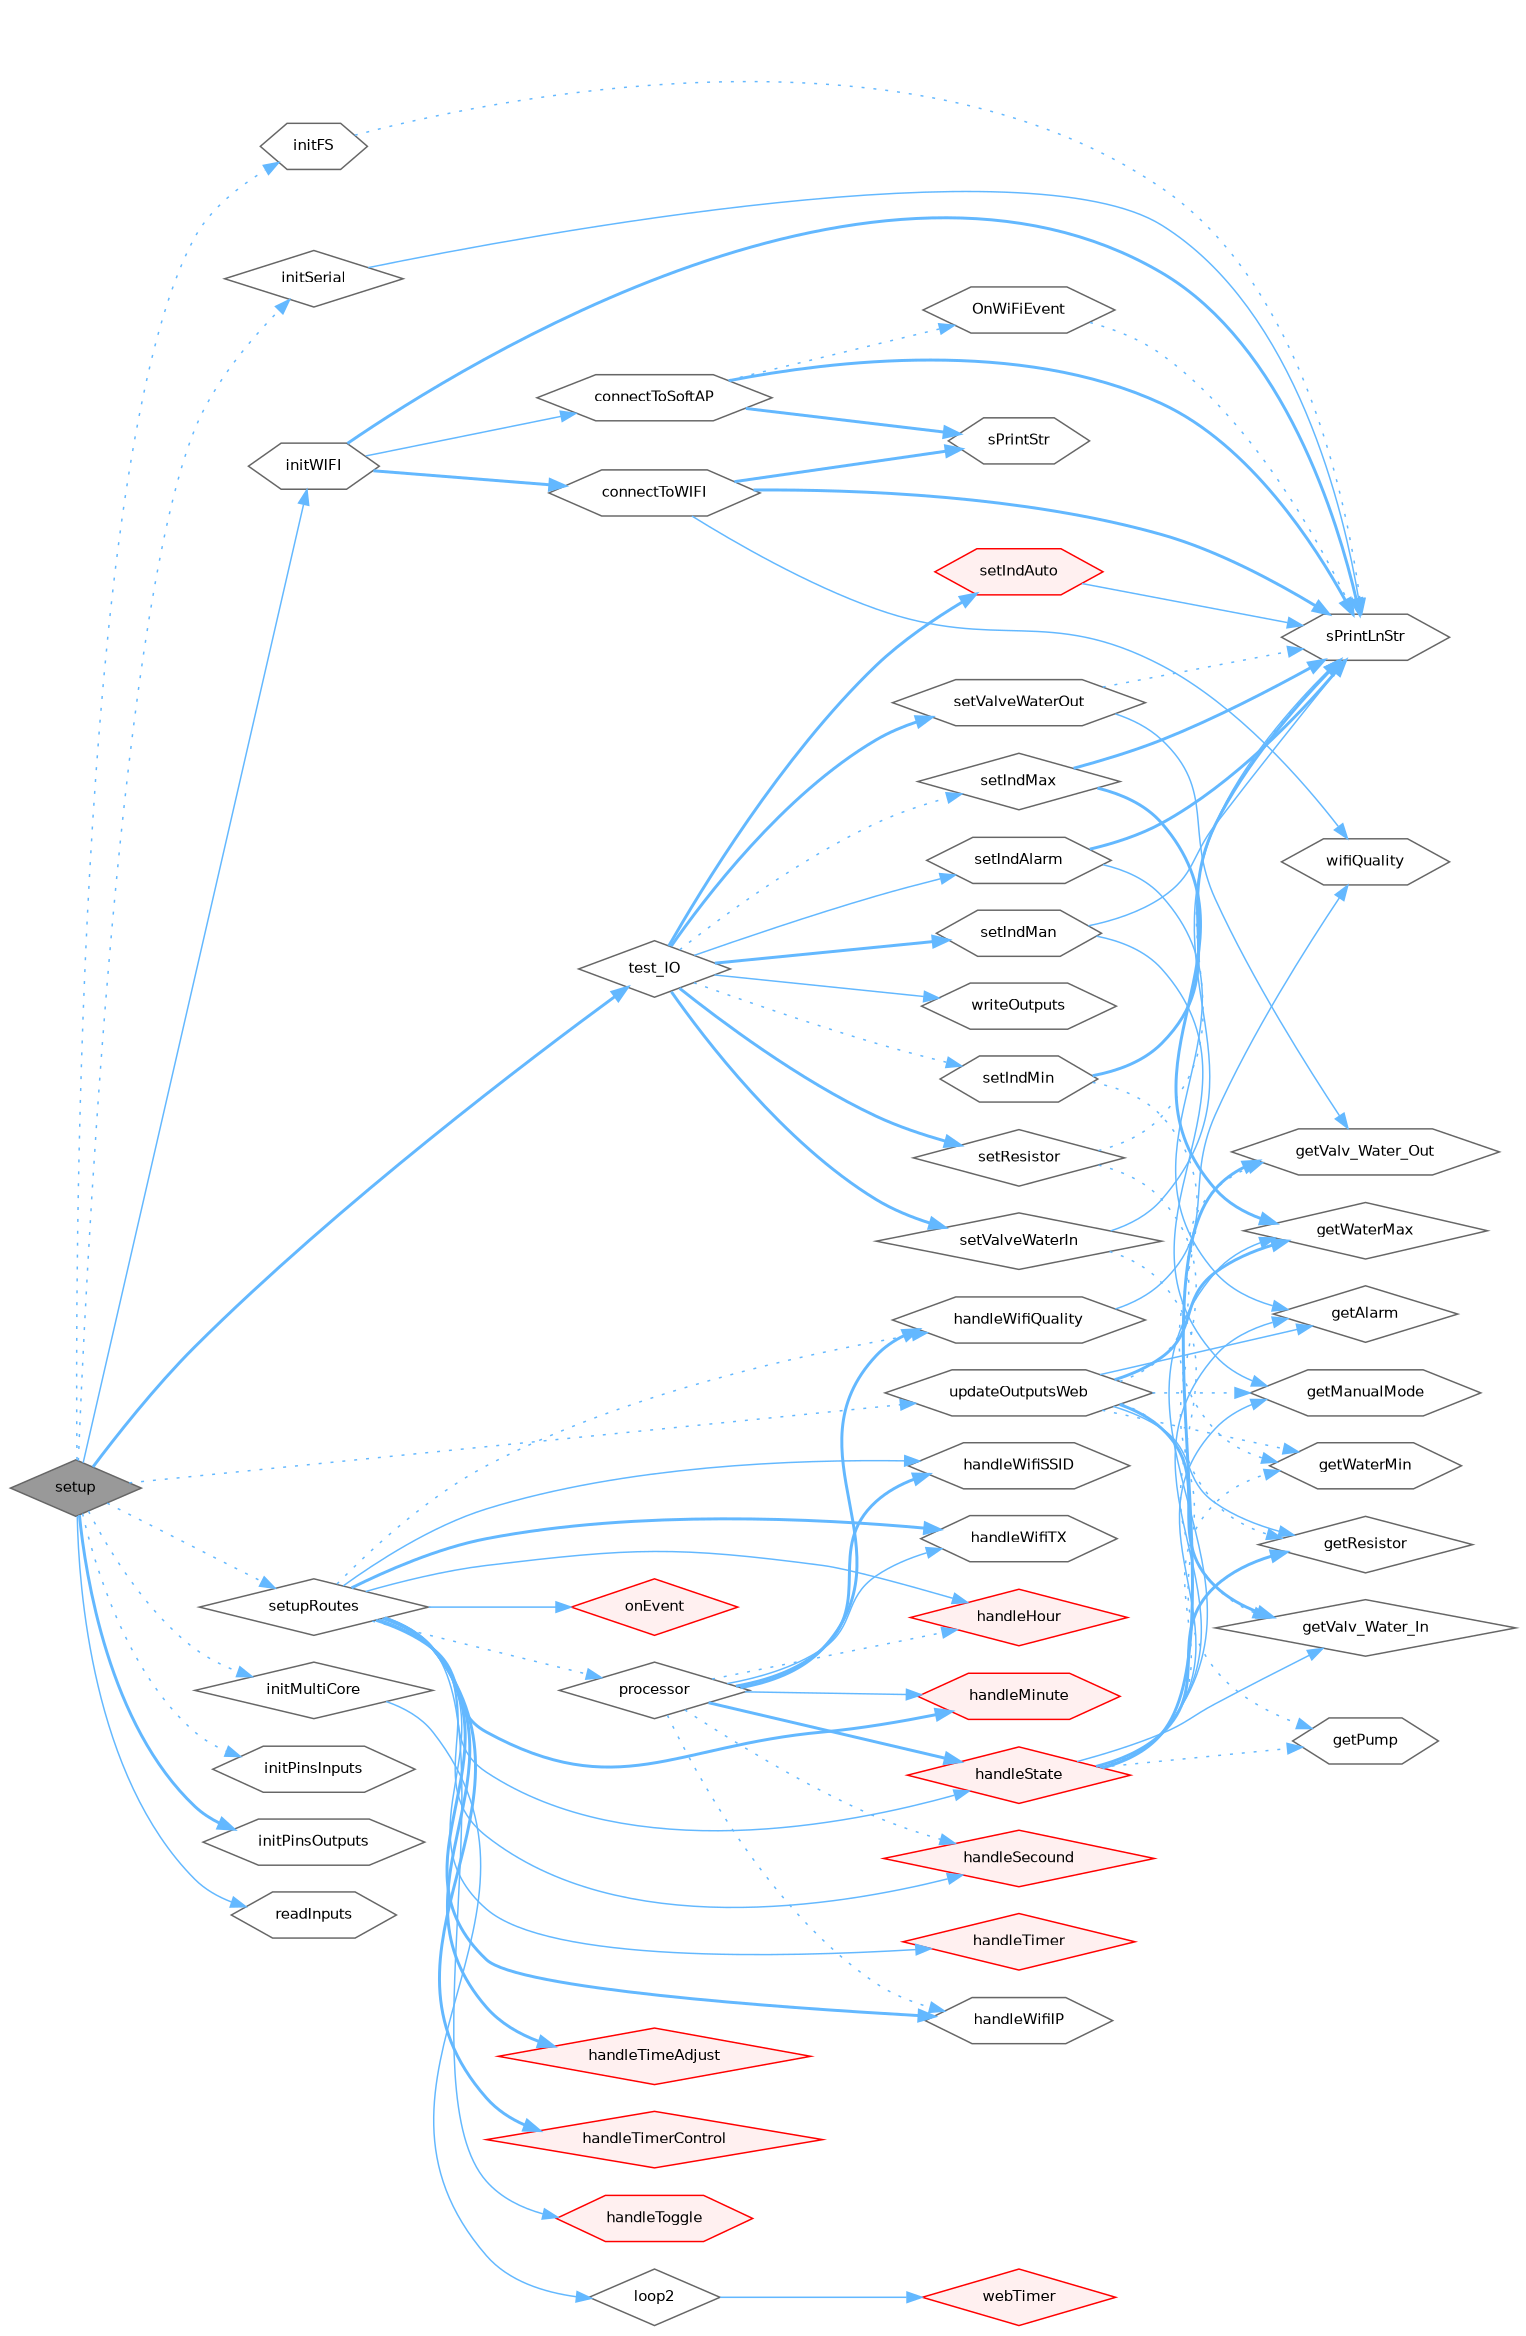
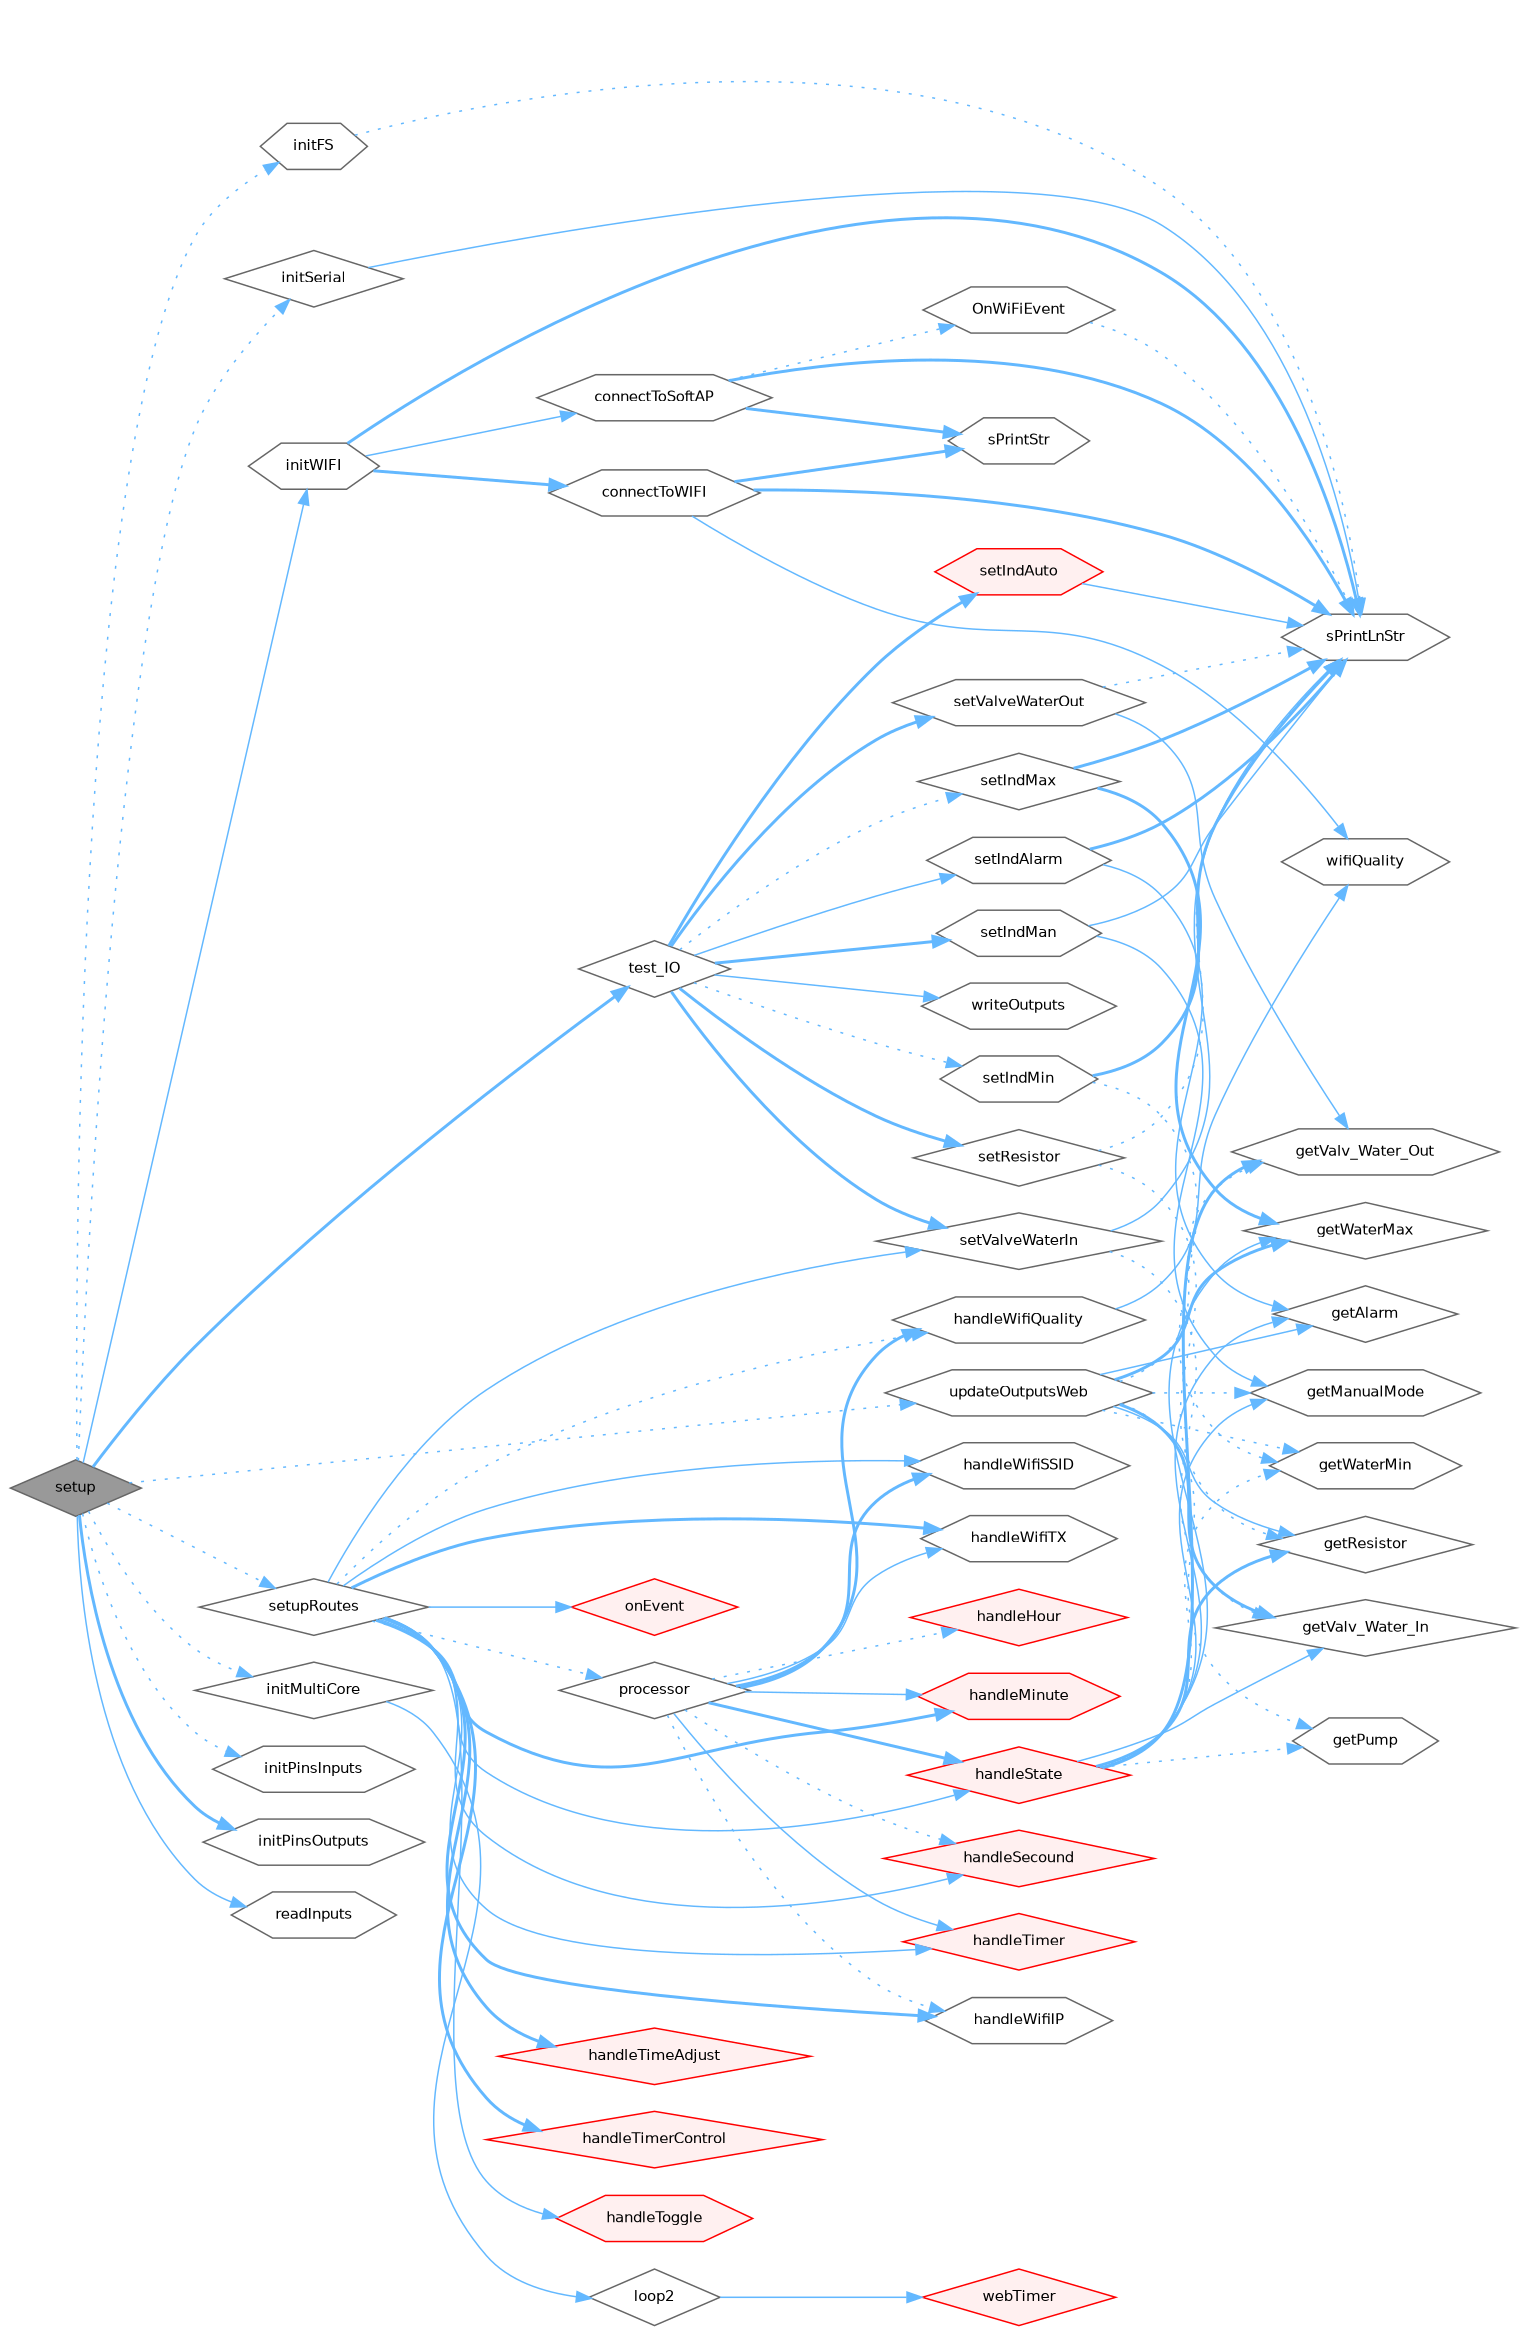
edge "setupRoutes" -> "handleHour": now "setupRoutes" -> "setValveWaterIn"
edge "processor" -> "handleTimer": added
